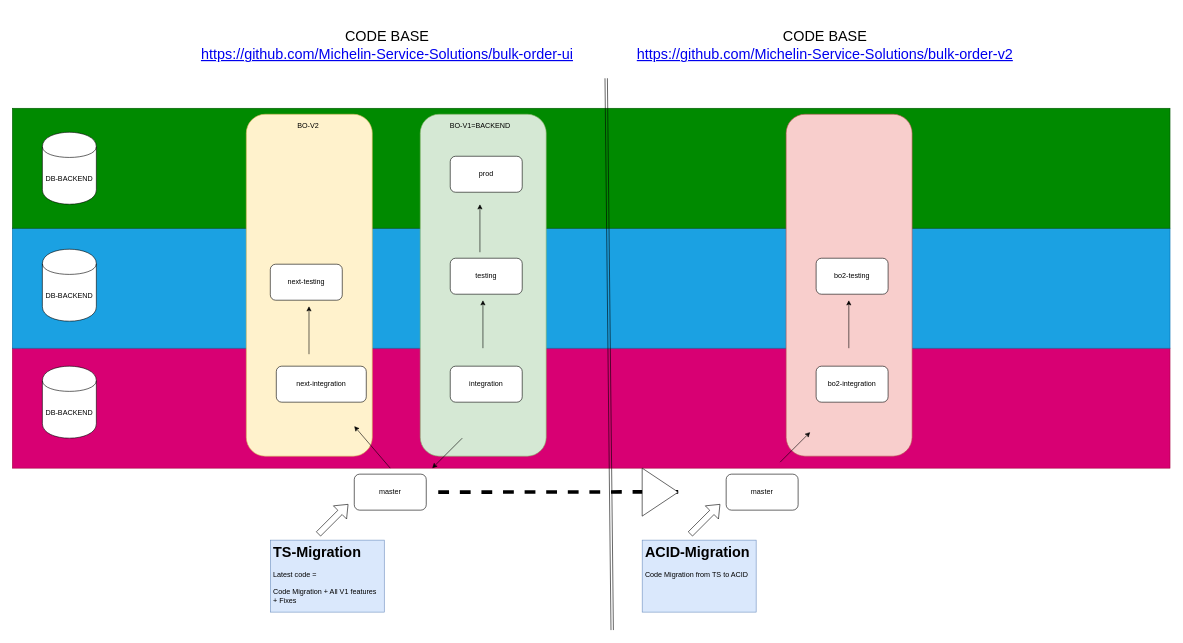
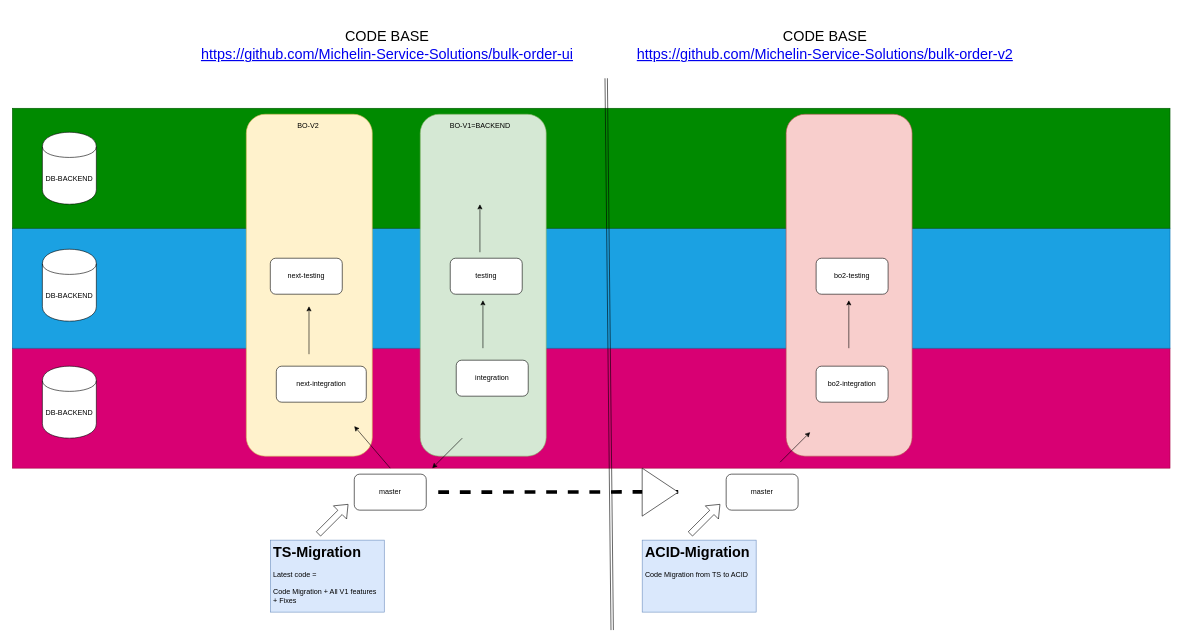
node "prod": removed
node "next-testing": moved (306, 282) -> (306, 276)
node "integration": moved (486, 384) -> (492, 378)
